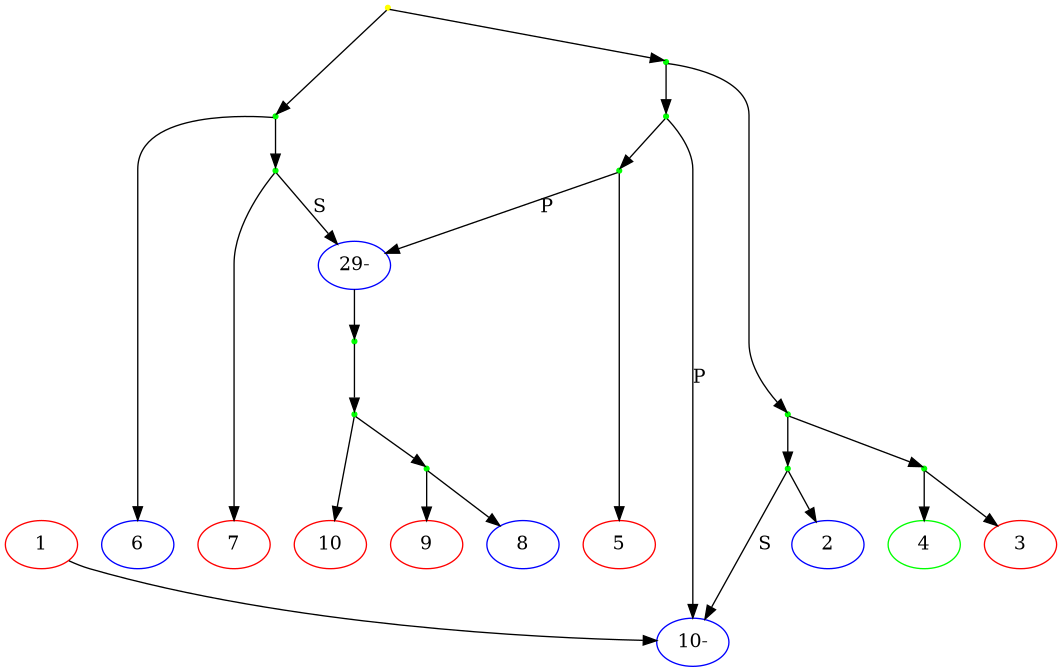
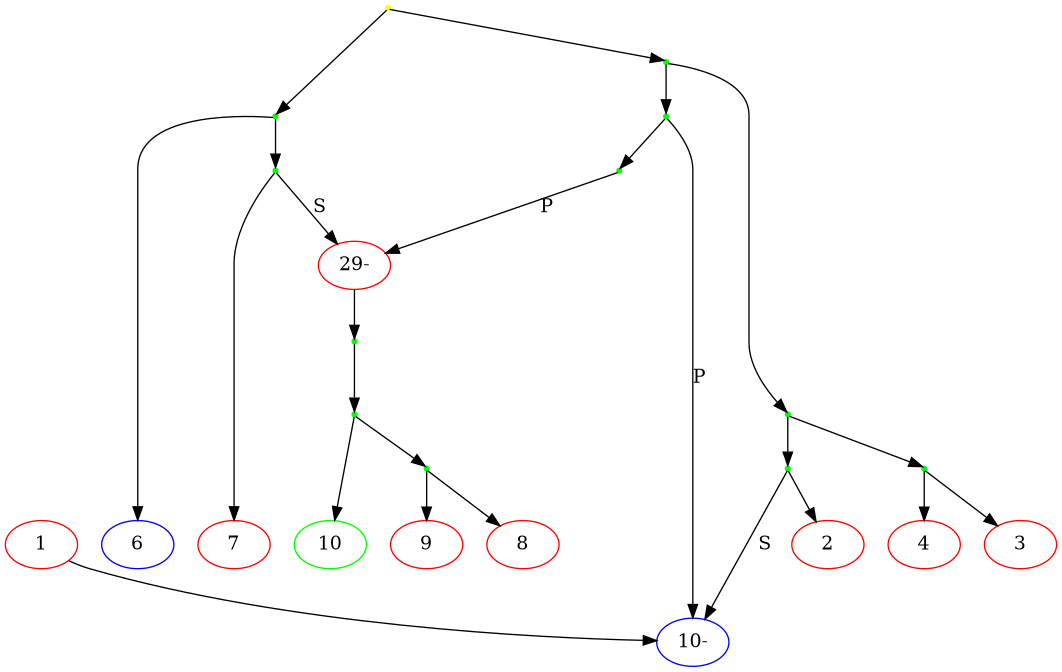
node "29-": color blue -> red
node "10": color red -> green
node "8": color blue -> red
node "5": removed
node "2": color blue -> red
node "4": color green -> red
